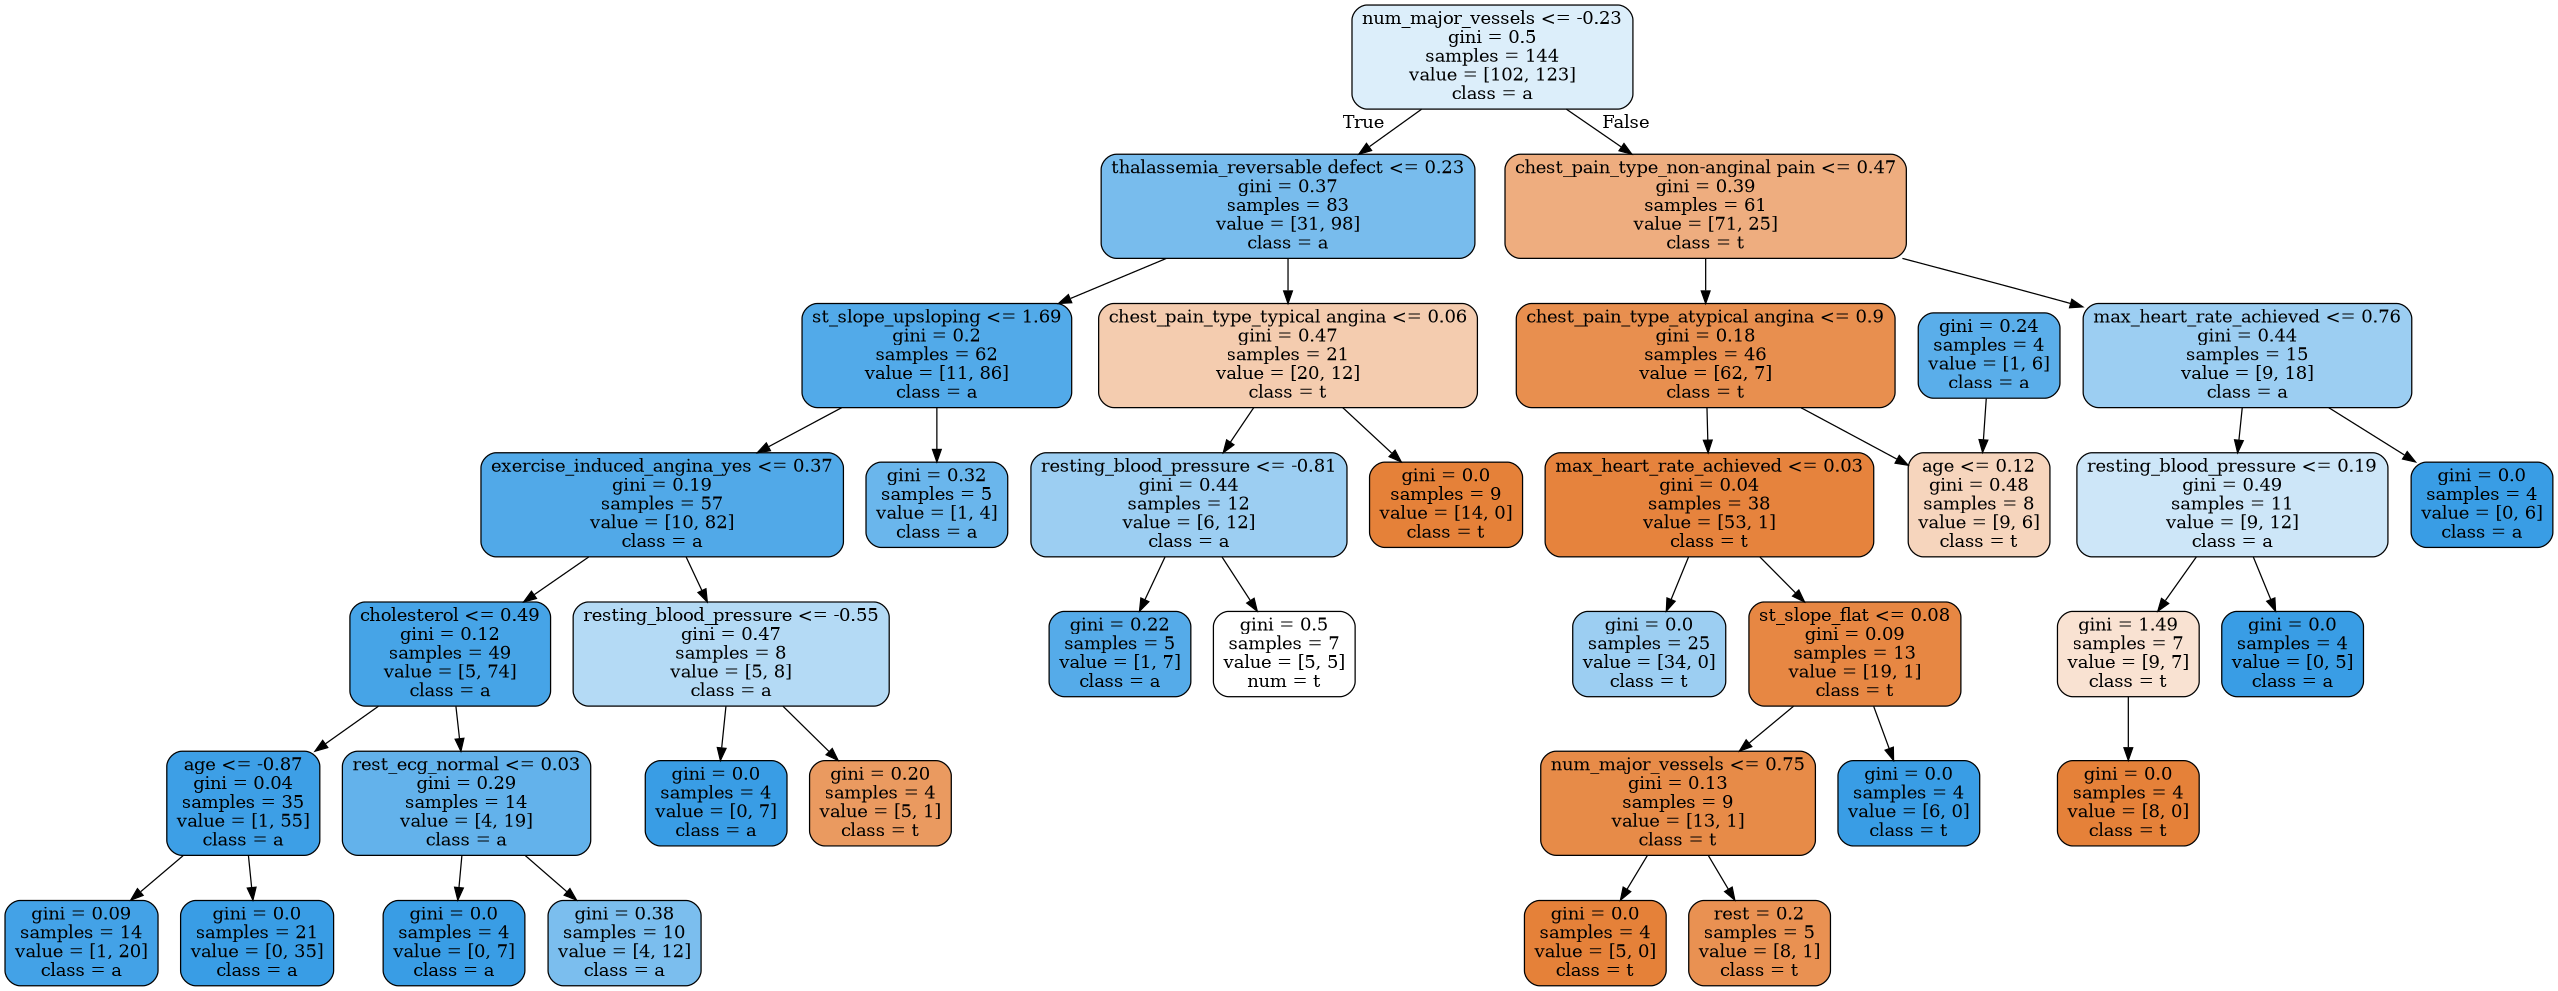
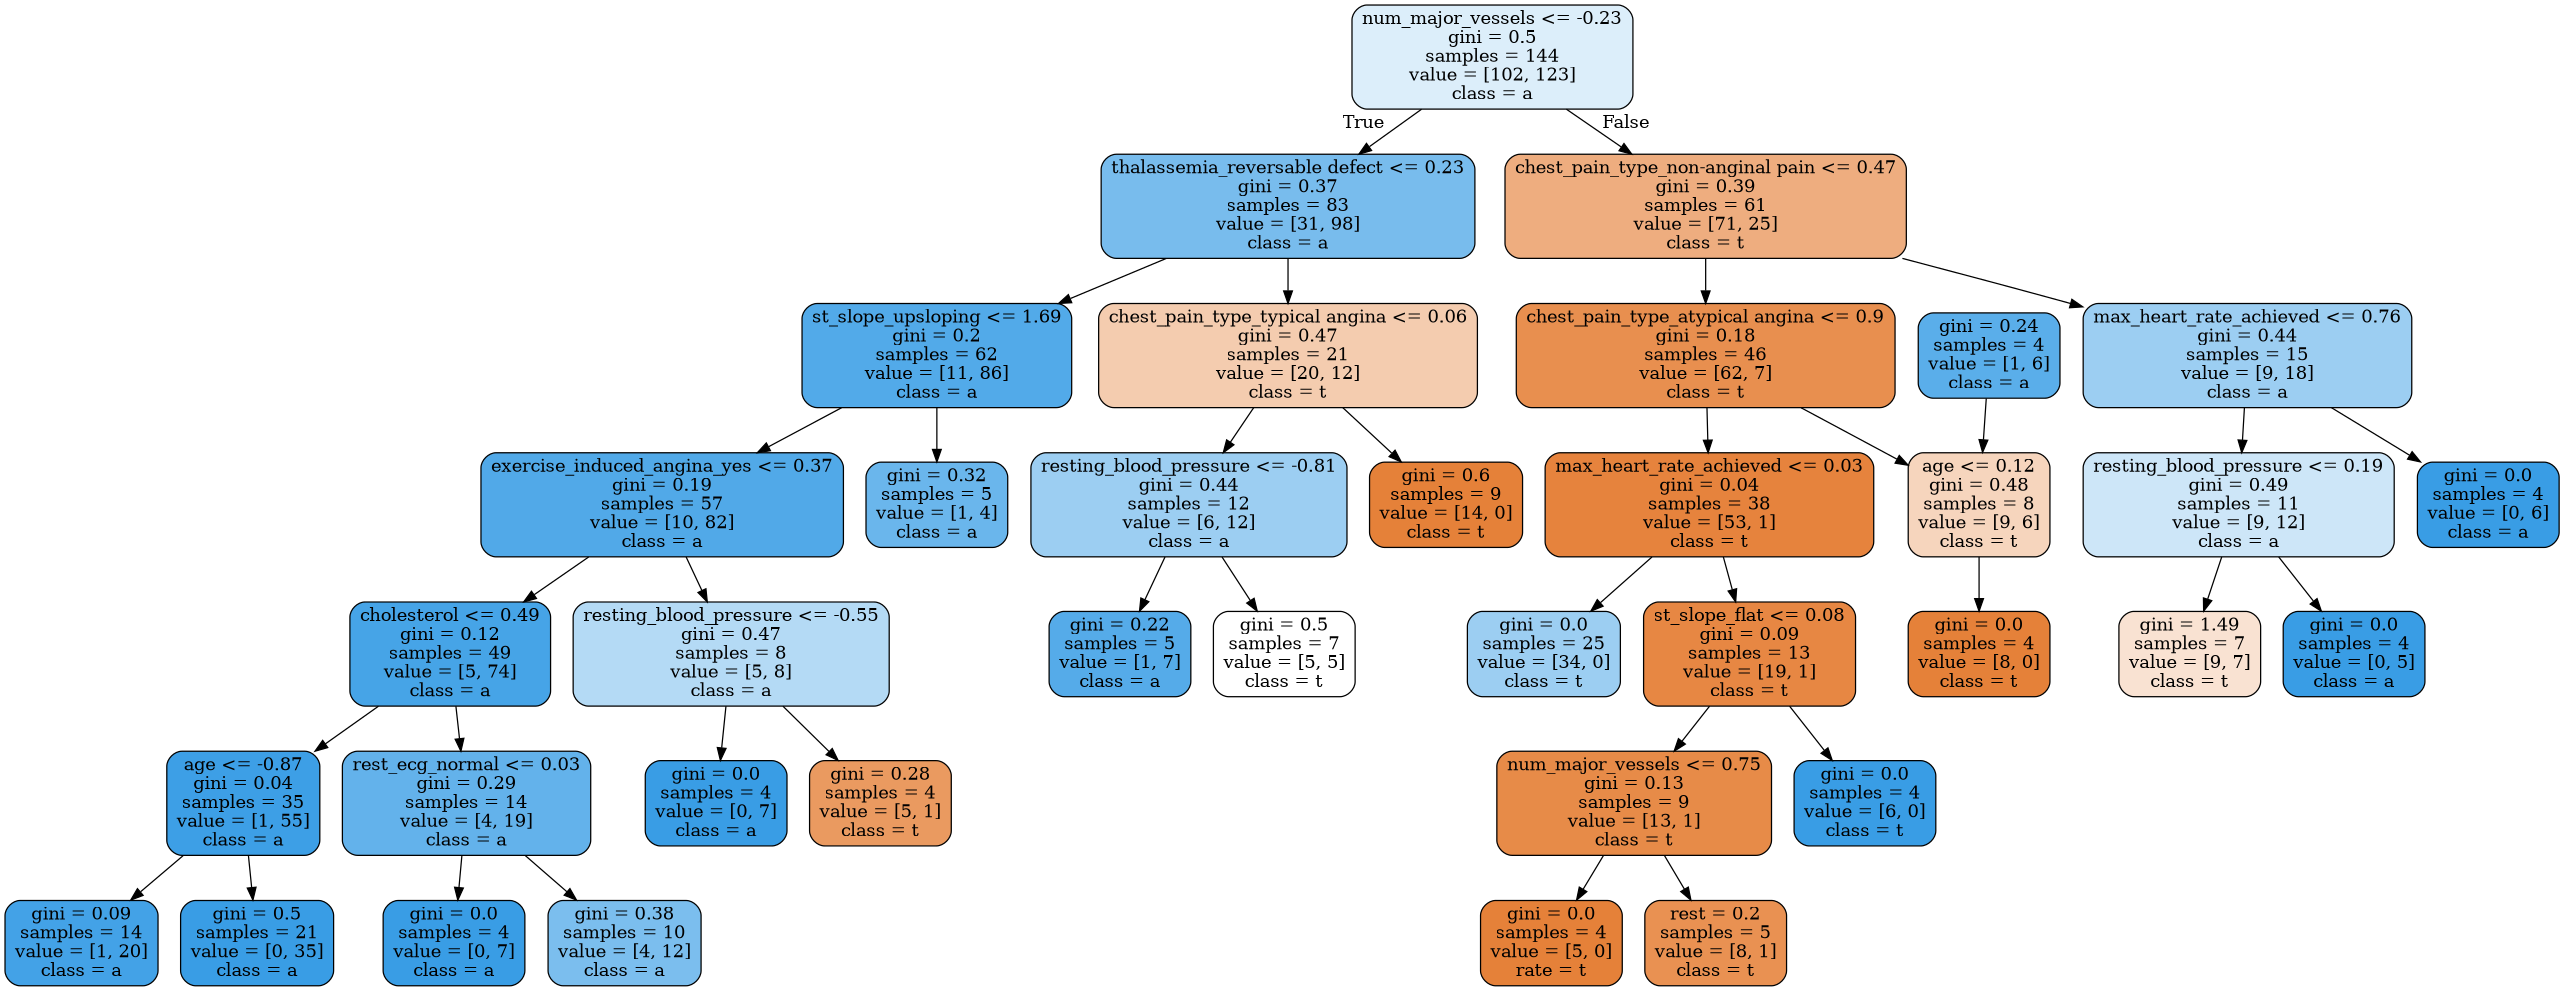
node "gini = 0.0 samples = 9 value = [14, 0] class = t": label "gini = 0.0 samples = 9 value = [14, 0] class = t" -> "gini = 0.6 samples = 9 value = [14, 0] class = t"
node "gini = 0.5 samples = 7 value = [5, 5] num = t": label "gini = 0.5 samples = 7 value = [5, 5] num = t" -> "gini = 0.5 samples = 7 value = [5, 5] class = t"
edge "gini = 1.49 samples = 7 value = [9, 7] class = t" -> "gini = 0.0 samples = 4 value = [8, 0] class = t": now "age <= 0.12 gini = 0.48 samples = 8 value = [9, 6] class = t" -> "gini = 0.0 samples = 4 value = [8, 0] class = t"
node "gini = 0.20 samples = 4 value = [5, 1] class = t": label "gini = 0.20 samples = 4 value = [5, 1] class = t" -> "gini = 0.28 samples = 4 value = [5, 1] class = t"
node "gini = 0.0 samples = 21 value = [0, 35] class = a": label "gini = 0.0 samples = 21 value = [0, 35] class = a" -> "gini = 0.5 samples = 21 value = [0, 35] class = a"
node "gini = 0.0 samples = 4 value = [5, 0] class = t": label "gini = 0.0 samples = 4 value = [5, 0] class = t" -> "gini = 0.0 samples = 4 value = [5, 0] rate = t"
